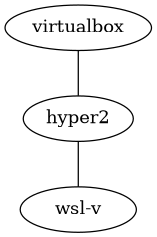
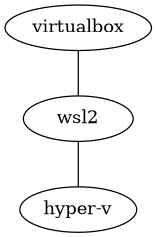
node "hyper2": label "hyper2" -> "wsl2"
node "wsl-v": label "wsl-v" -> "hyper-v"
